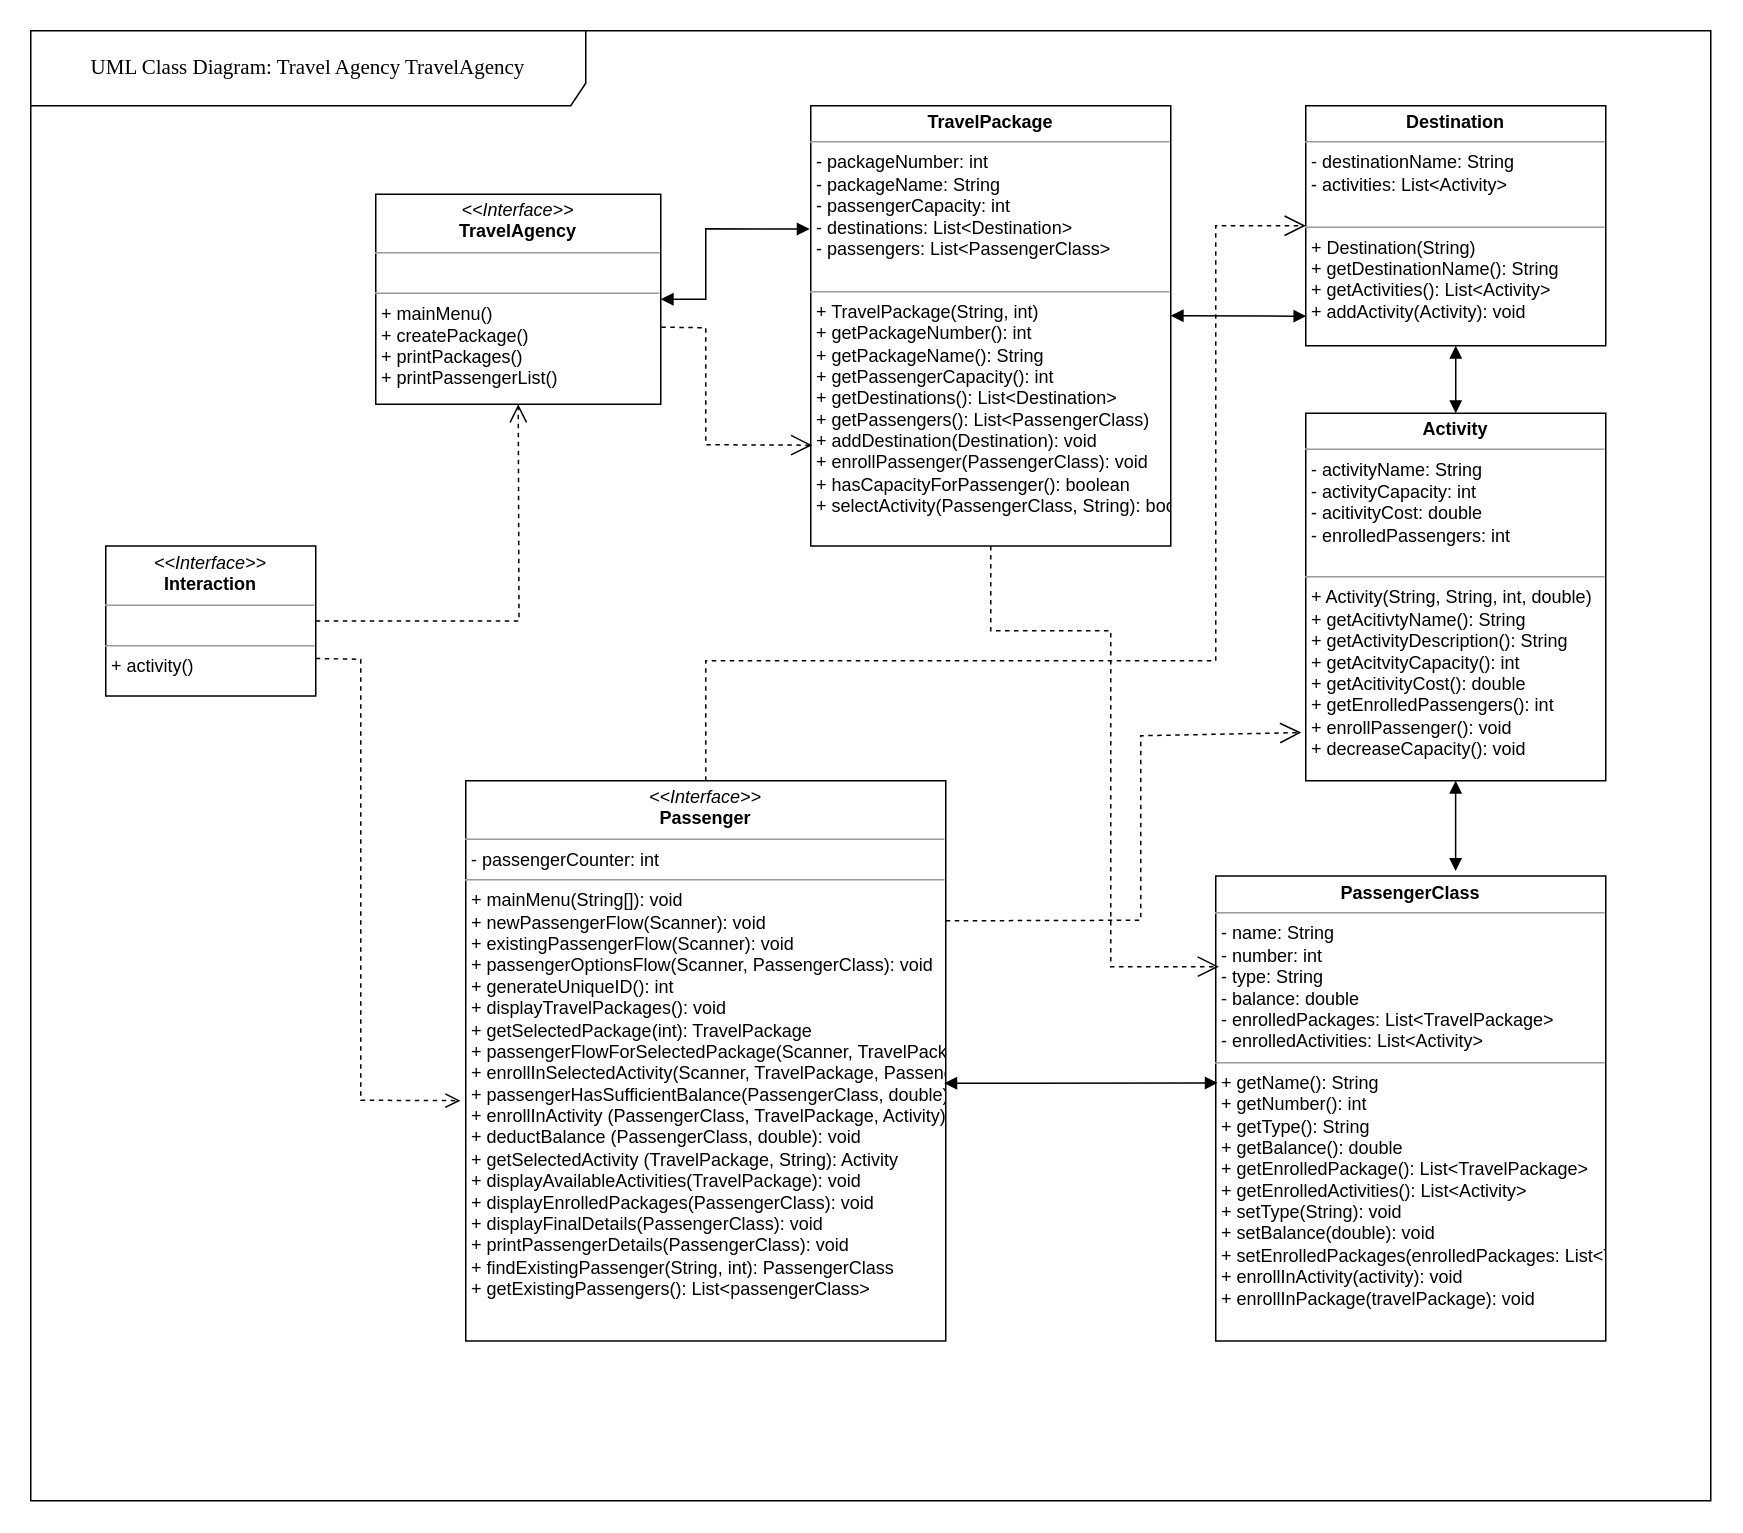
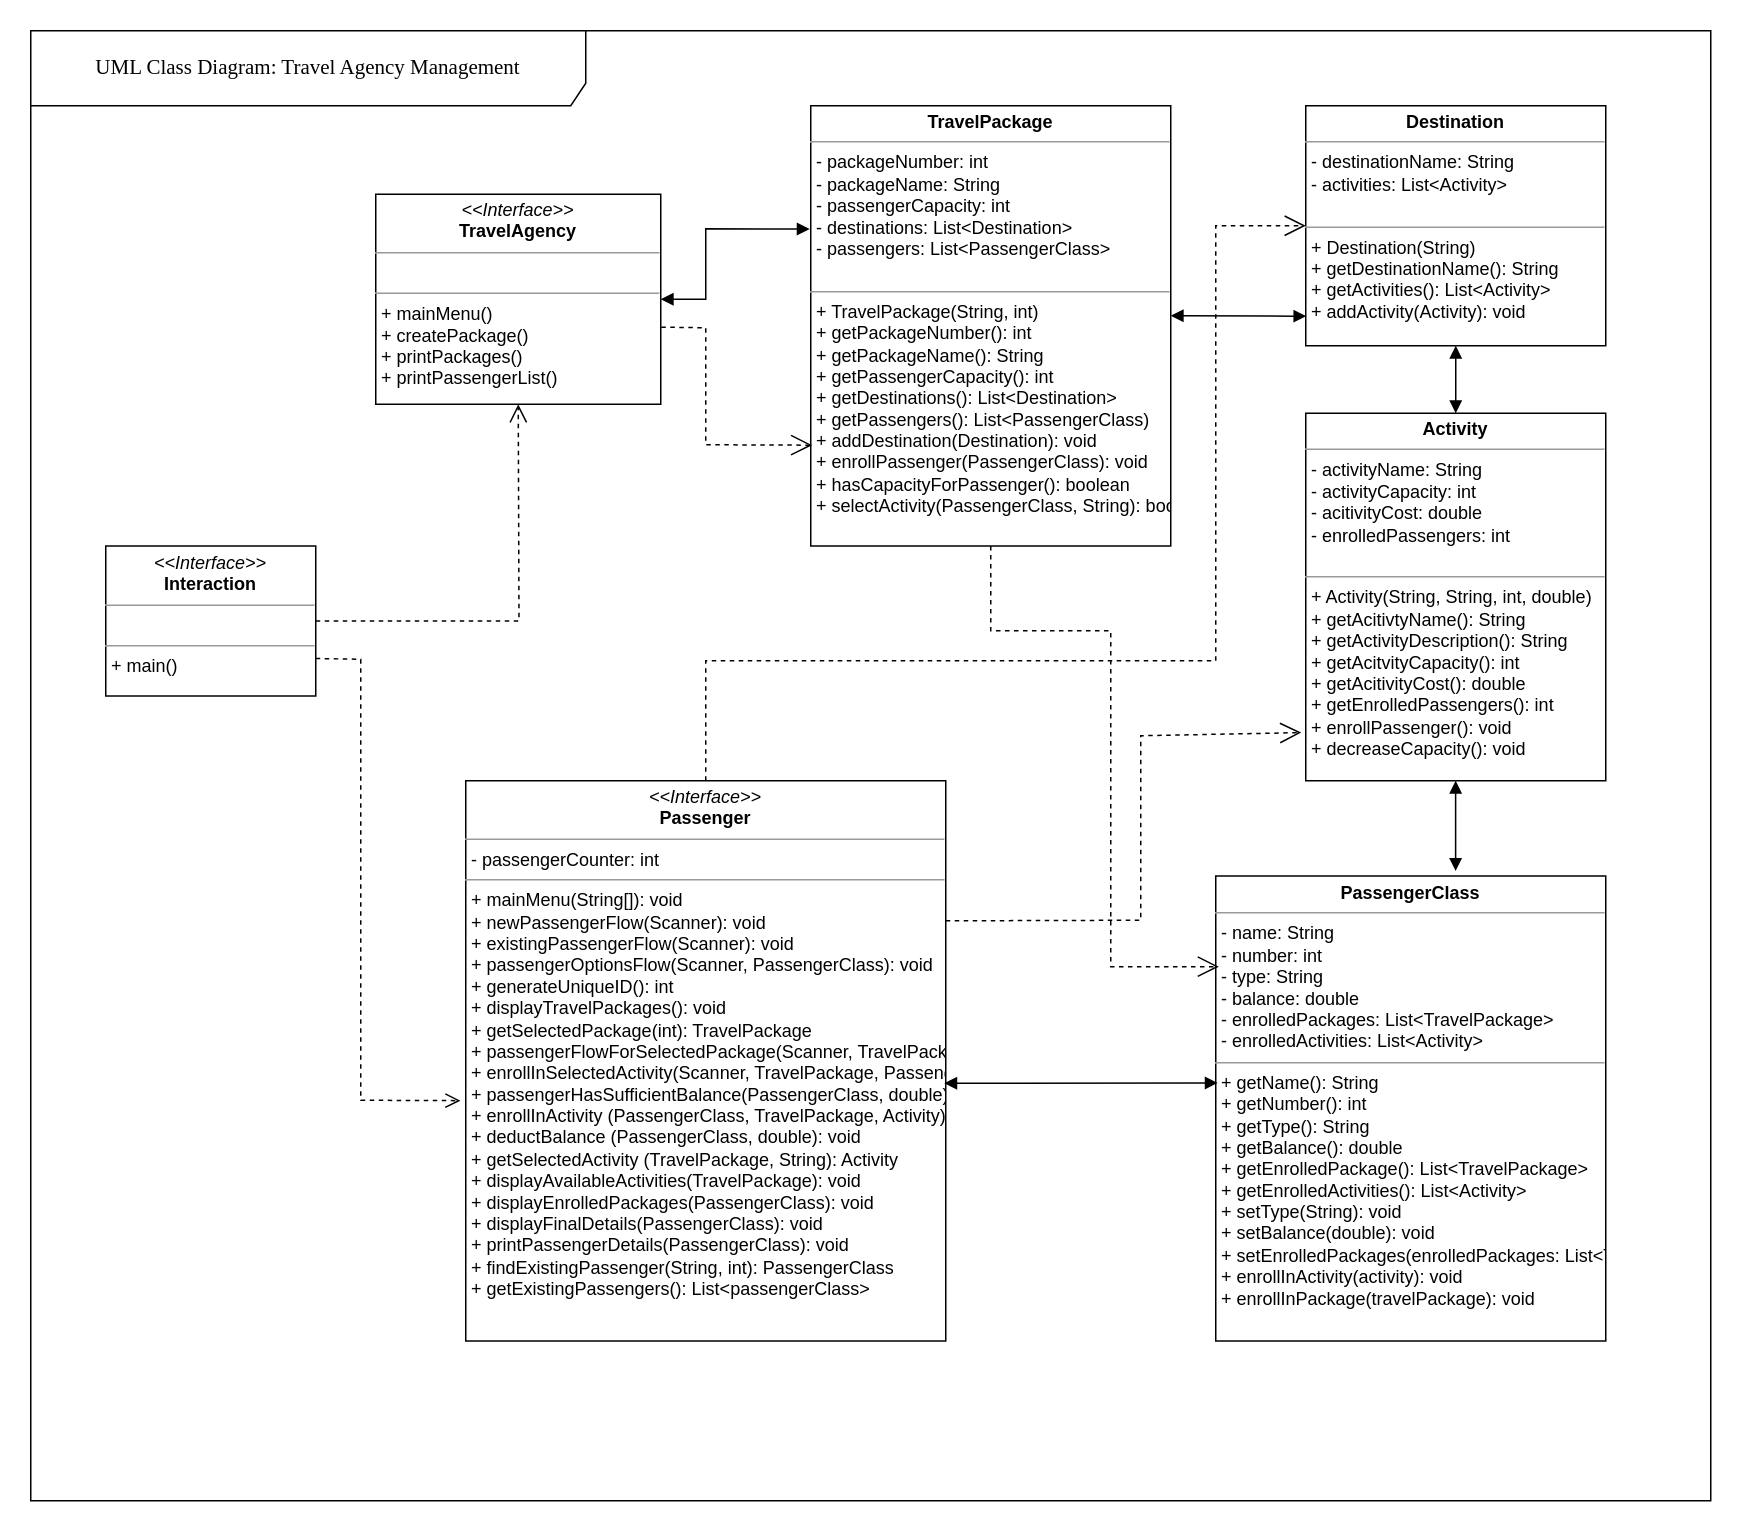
node "UML Class Diagram: Travel Agency TravelAgency": label "UML Class Diagram: Travel Agency TravelAgency" -> "UML Class Diagram: Travel Agency Management"
node "<<Interface>> Interaction + activity()": label "<<Interface>> Interaction + activity()" -> "<<Interface>> Interaction + main()"
